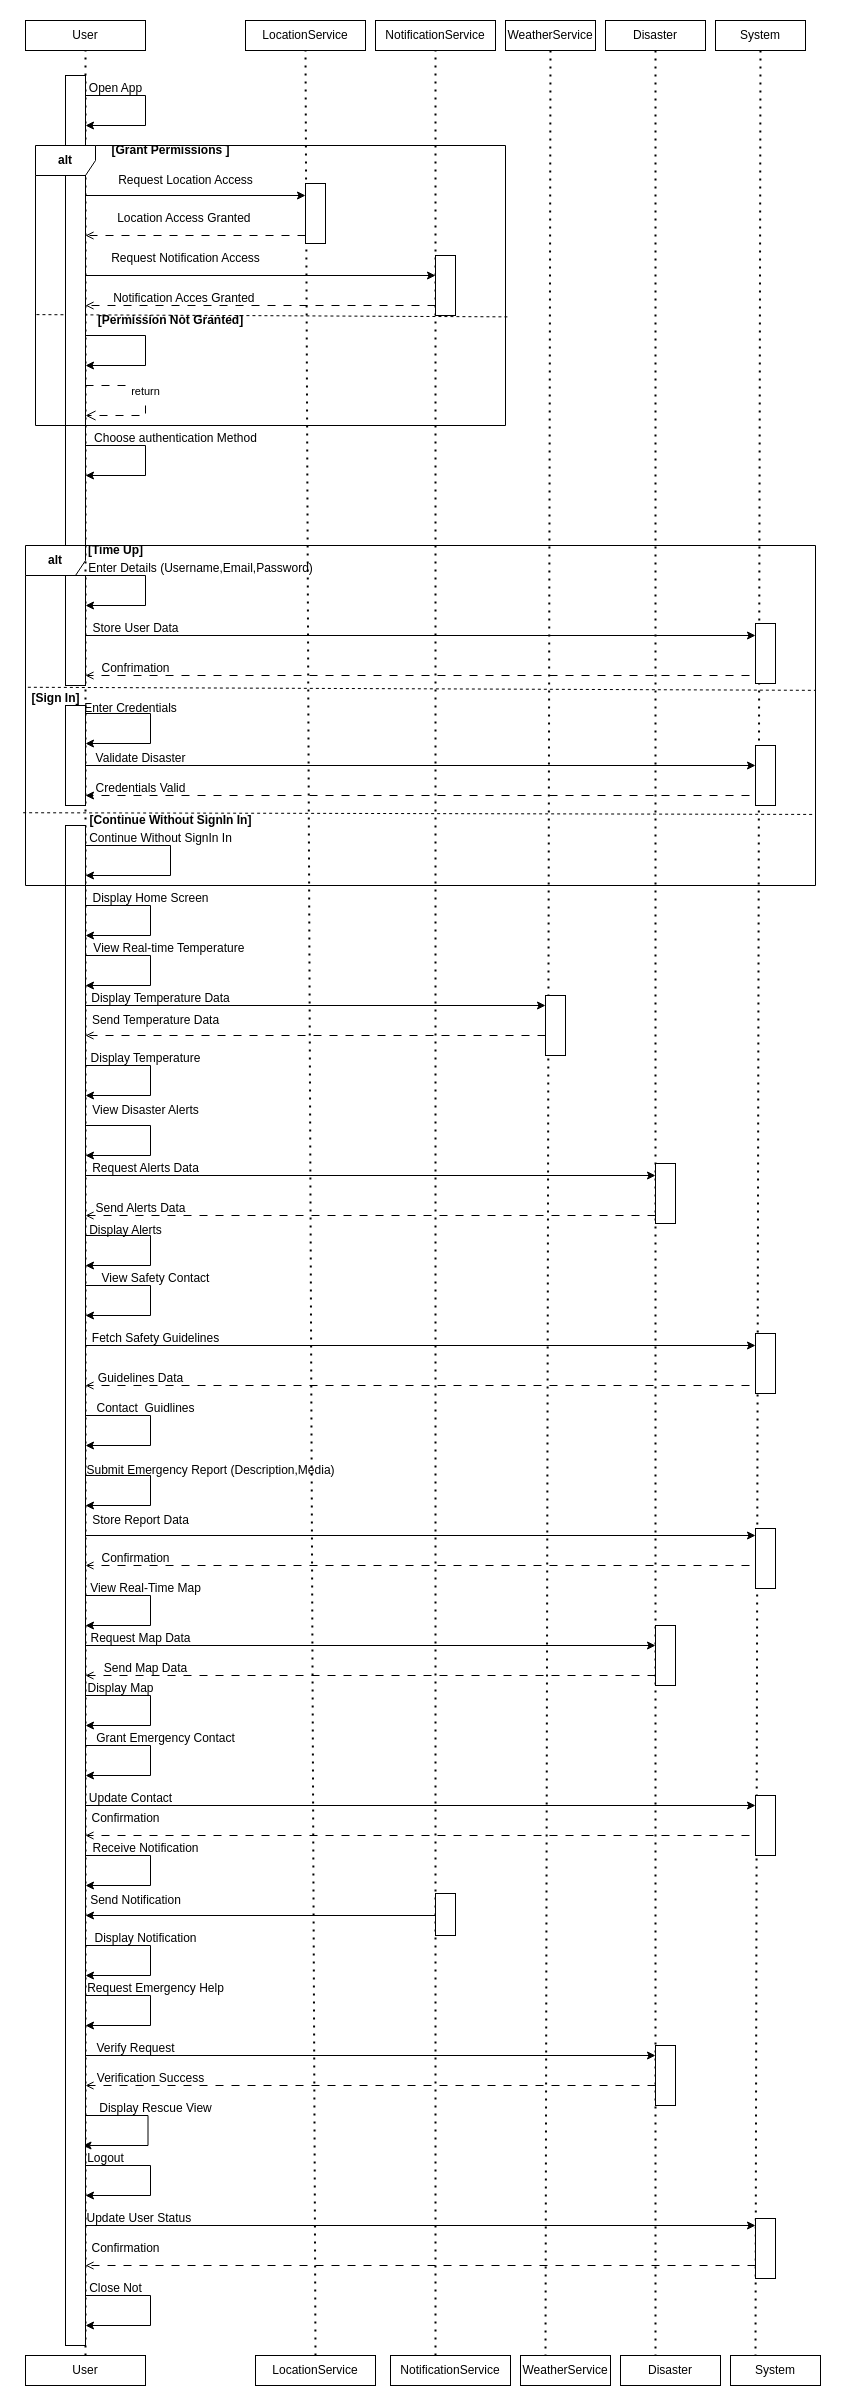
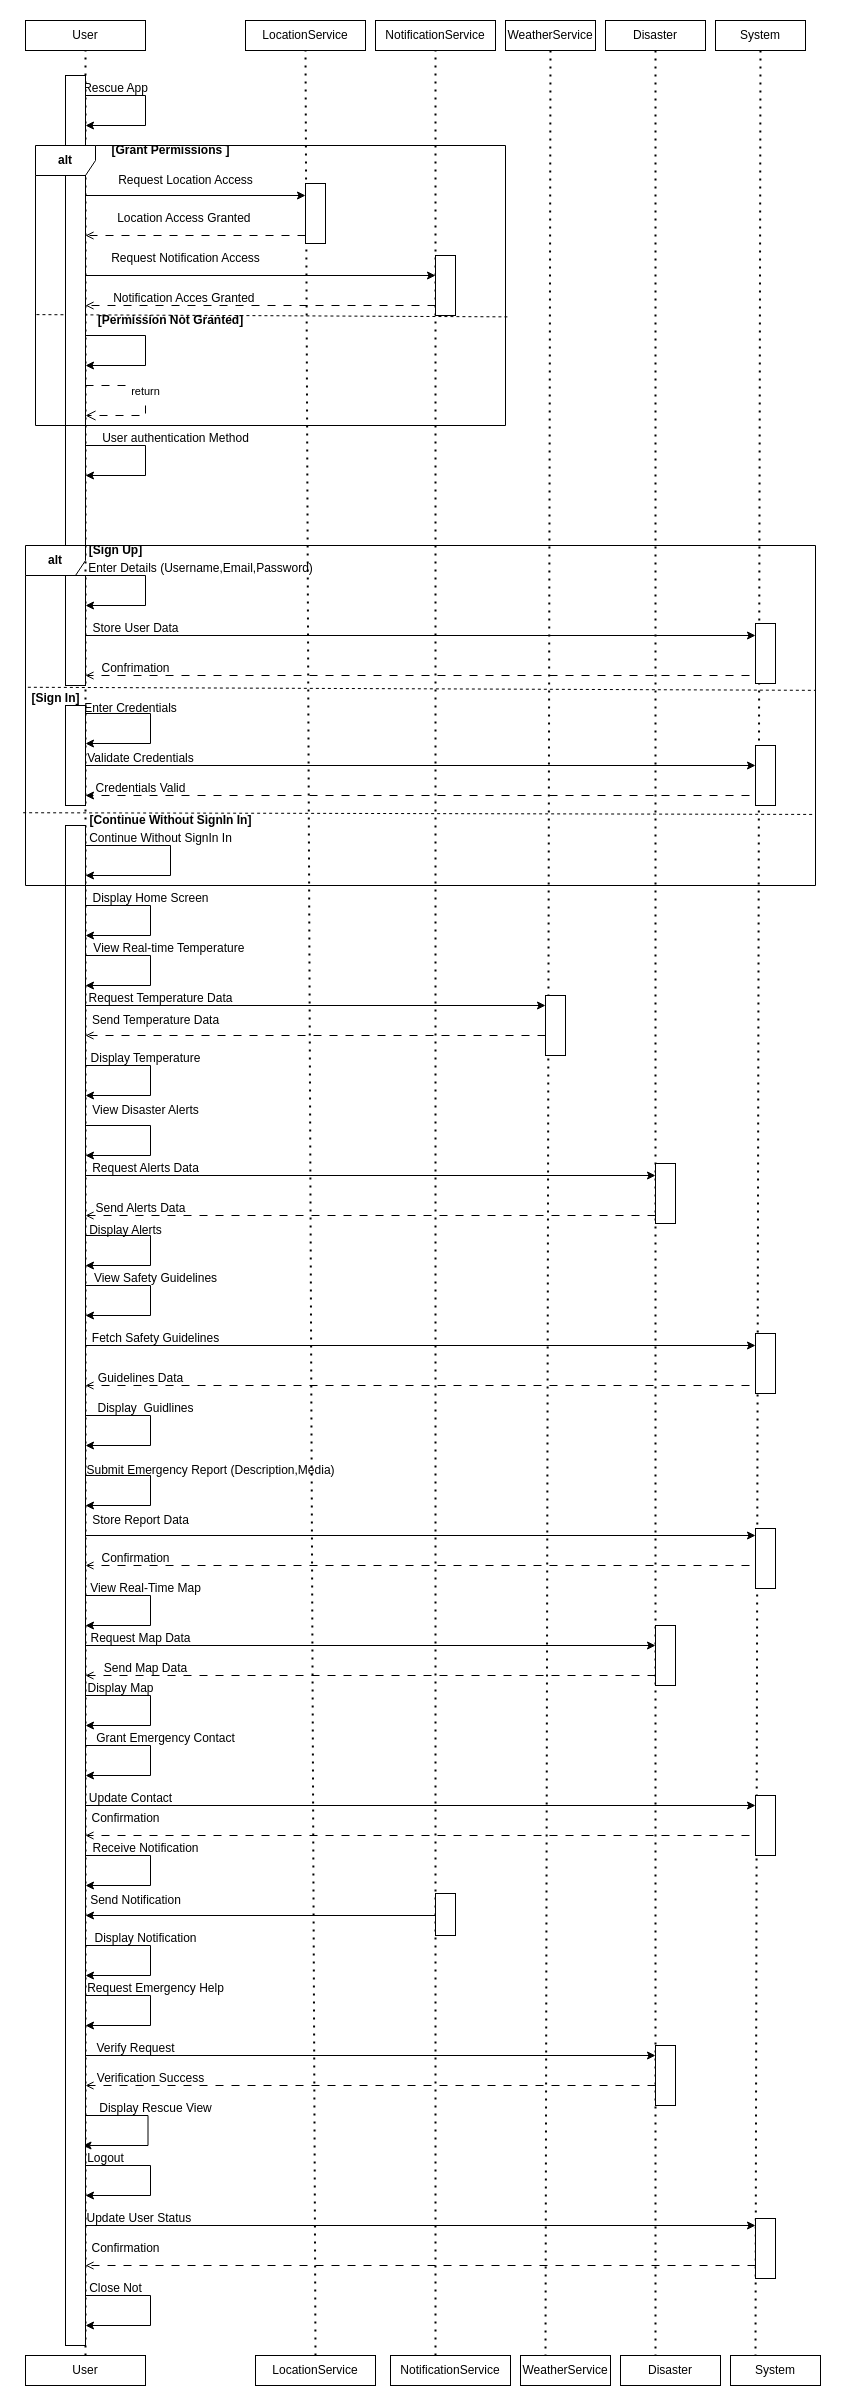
node "Open App": label "Open App" -> "Rescue App"
node "Choose authentication Method": label "Choose authentication Method" -> "User authentication Method"
node "[Time Up]": label "[Time Up]" -> "[Sign Up]"
node "Validate Disaster": label "Validate Disaster" -> "Validate Credentials"
node "Display Temperature Data": label "Display Temperature Data" -> "Request Temperature Data"
node "View Safety Contact": label "View Safety Contact" -> "View Safety Guidelines"
node "Contact Guidlines": label "Contact Guidlines" -> "Display Guidlines"
